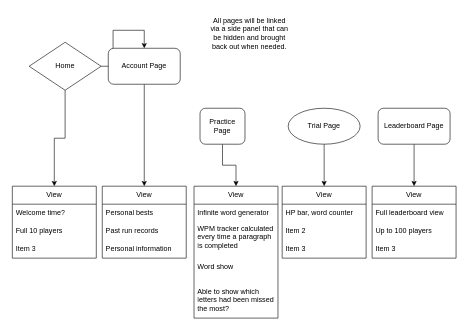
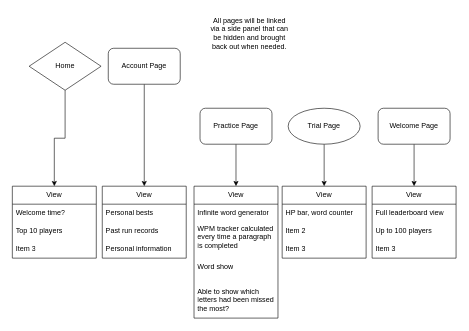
edge "Home" -> "Account Page": removed
node "Practice Page": size 45x36 -> 72x36
node "Leaderboard Page": label "Leaderboard Page" -> "Welcome Page"
node "Full 10 players": label "Full 10 players" -> "Top 10 players"
